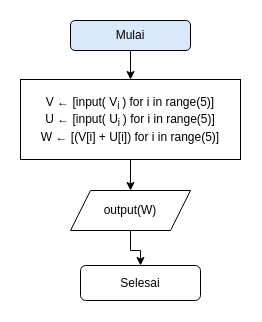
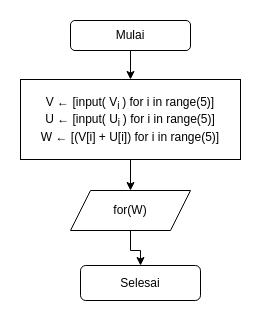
node "Mulai": fillcolor #dae8fc -> #ffffff
node "output(W)": label "output(W)" -> "for(W)"
